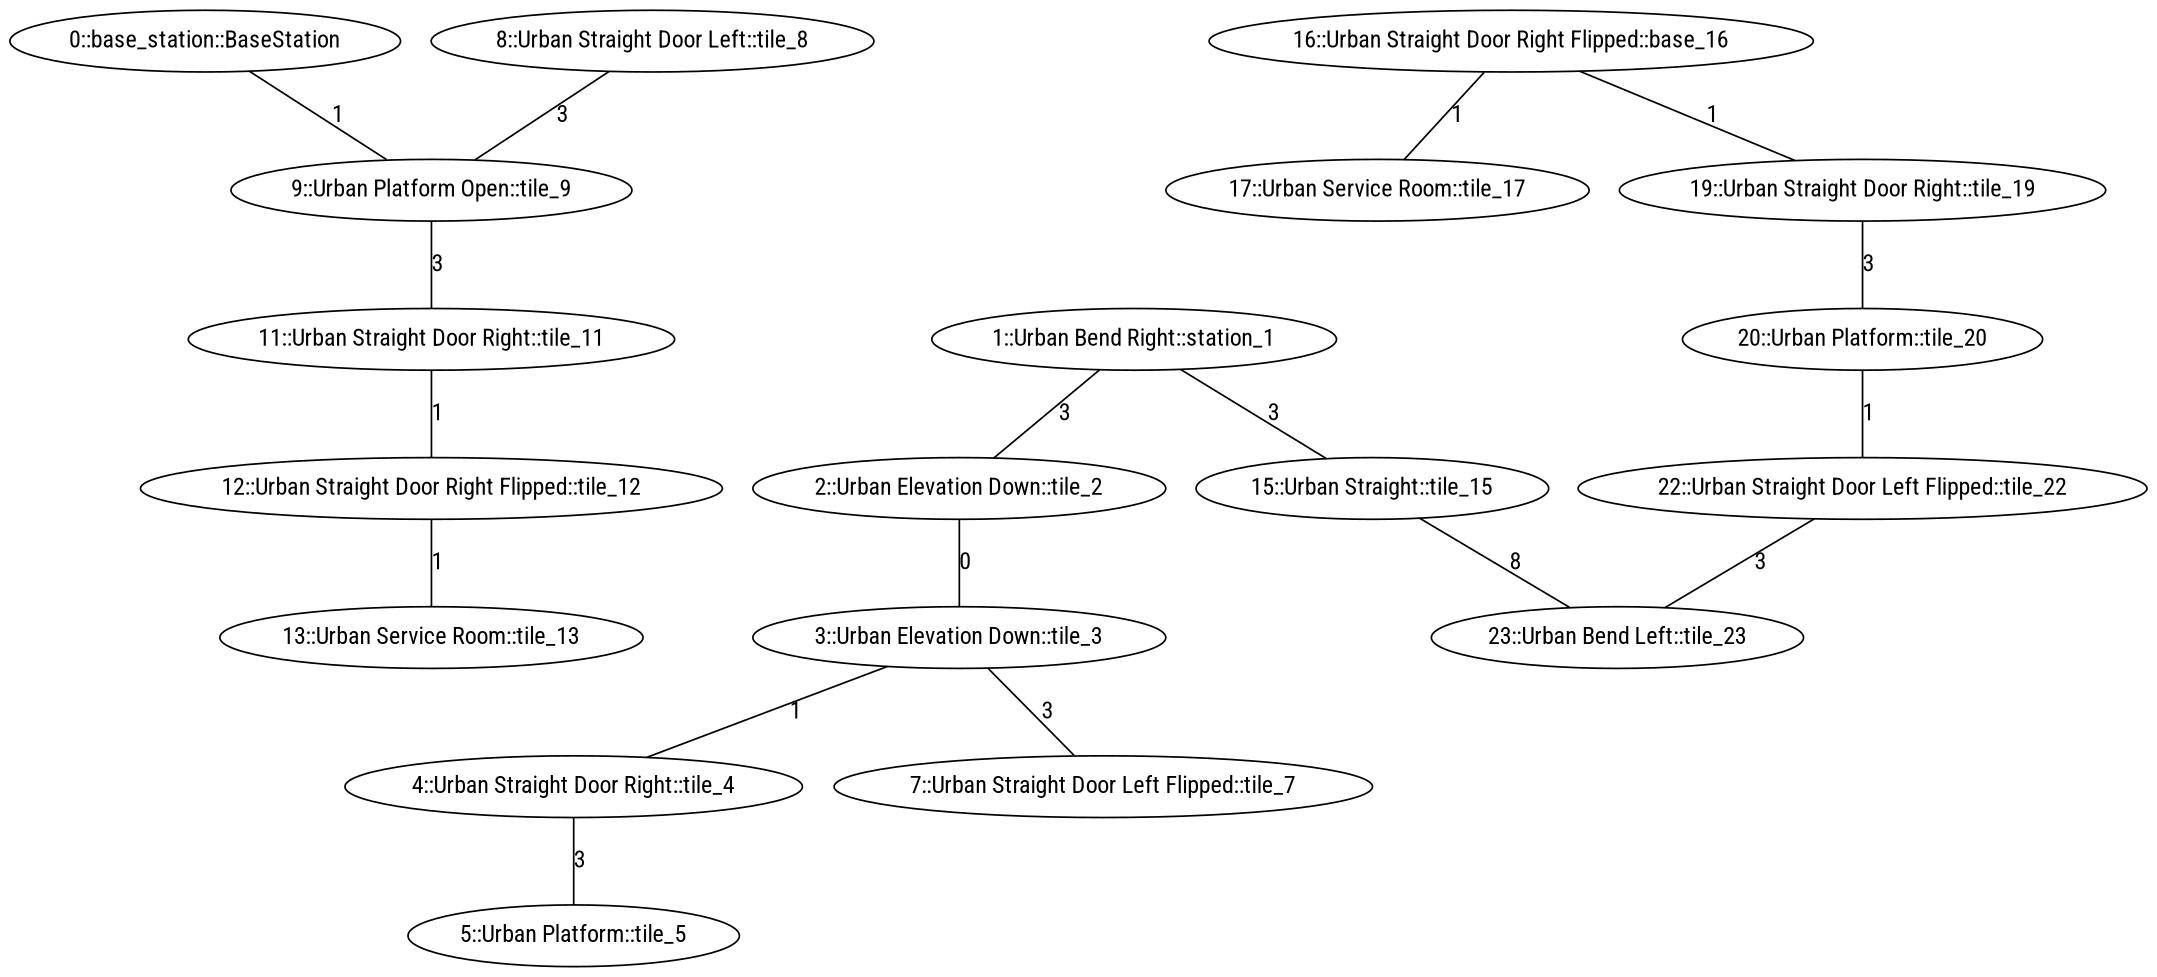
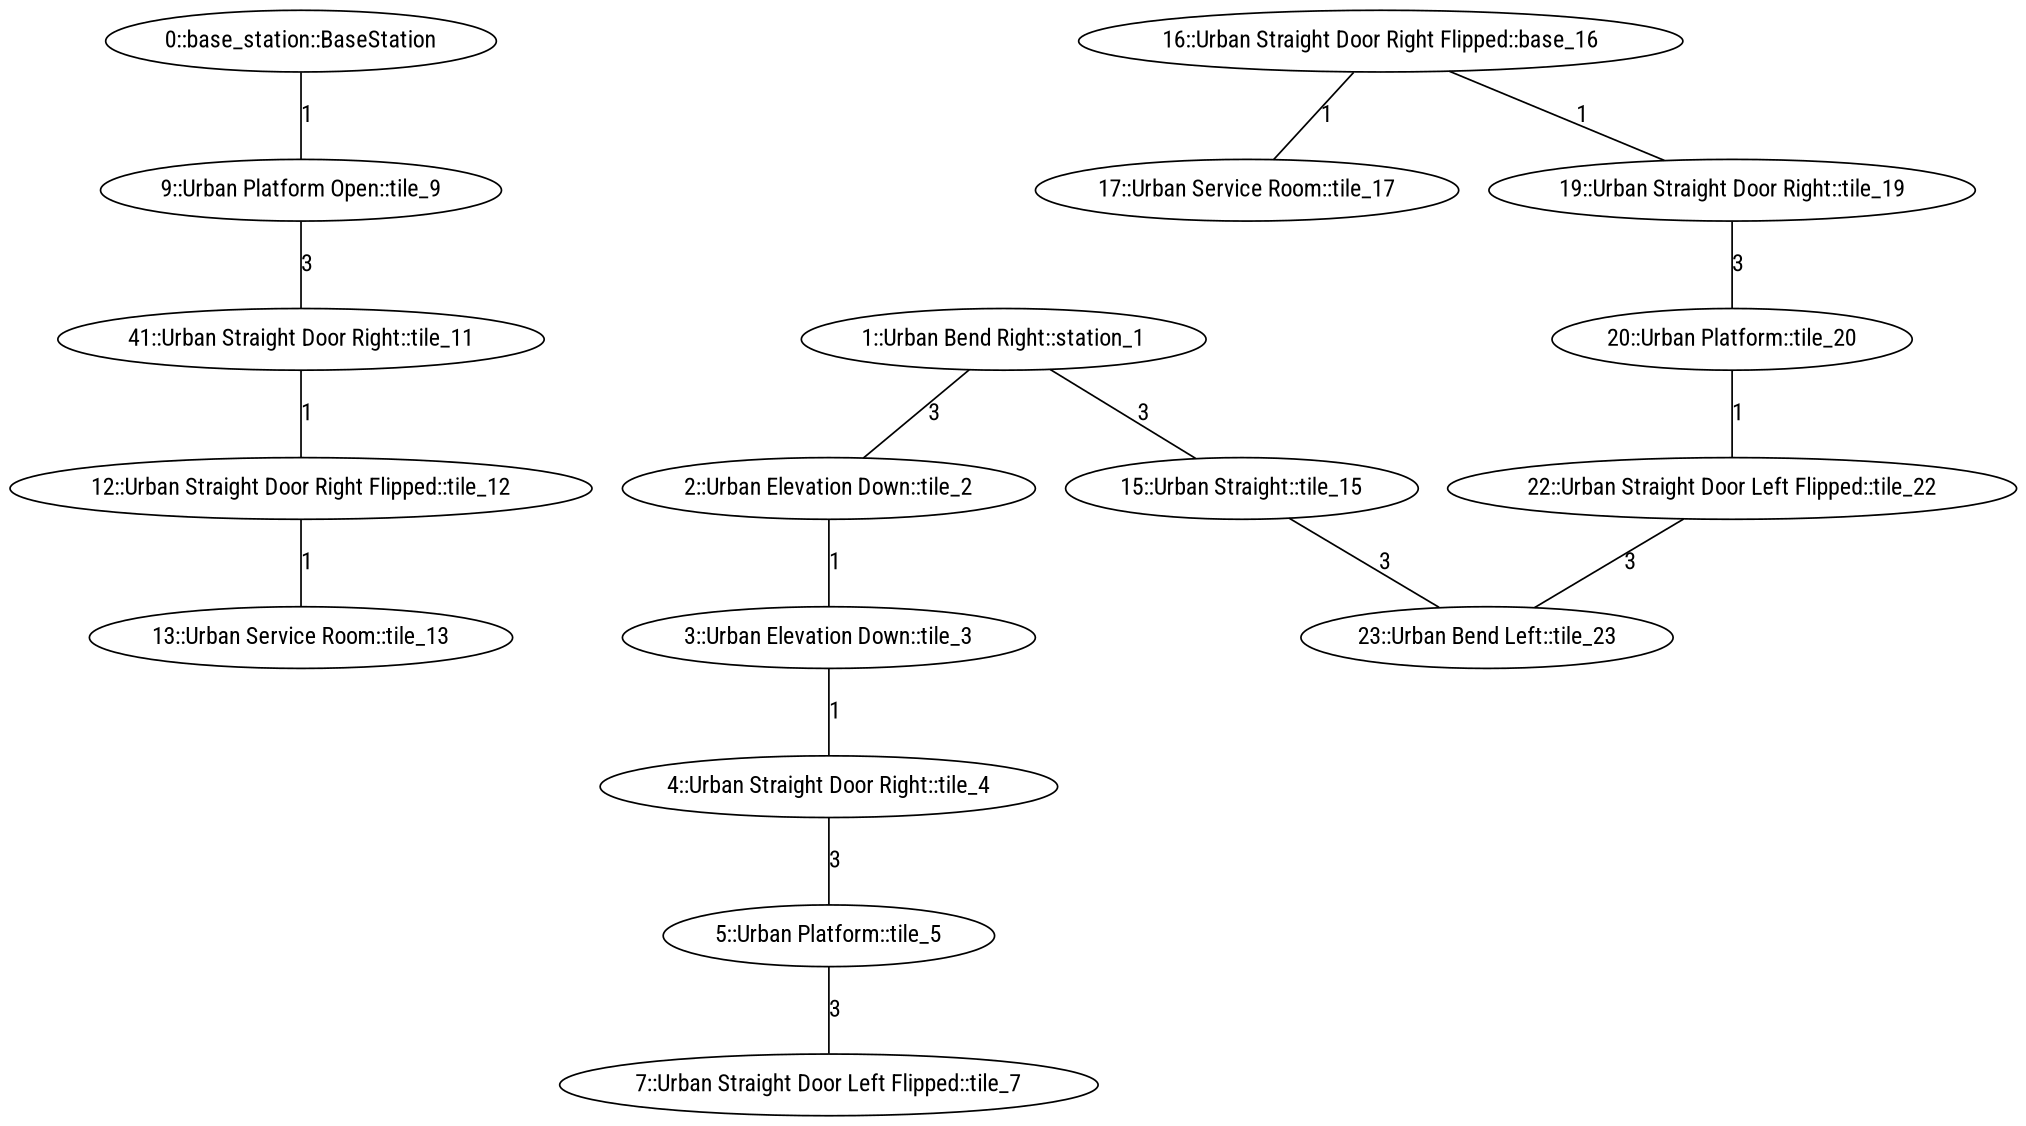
node "8::Urban Straight Door Left::tile_8": removed
node "11::Urban Straight Door Right::tile_11": label "11::Urban Straight Door Right::tile_11" -> "41::Urban Straight Door Right::tile_11"
edge "2::Urban Elevation Down::tile_2" -- "3::Urban Elevation Down::tile_3": label "0" -> "1"
edge "15::Urban Straight::tile_15" -- "23::Urban Bend Left::tile_23": label "8" -> "3"
edge "3::Urban Elevation Down::tile_3" -- "7::Urban Straight Door Left Flipped::tile_7": now "5::Urban Platform::tile_5" -- "7::Urban Straight Door Left Flipped::tile_7"
